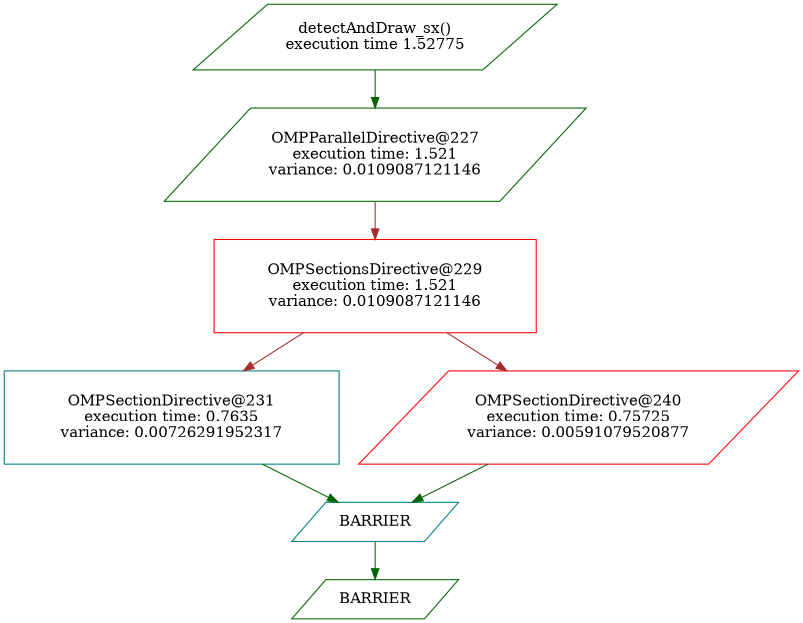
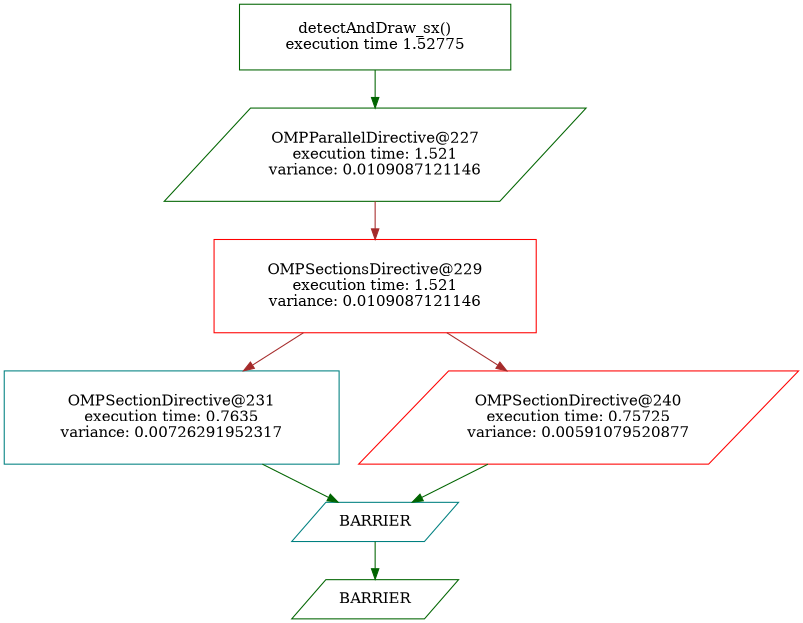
node "detectAndDraw_sx() execution time 1.52775": shape parallelogram -> box
